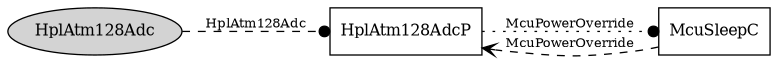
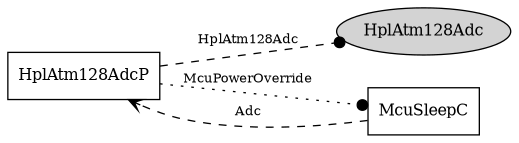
edge "HplAtm128Adc" -> "HplAtm128AdcP": reversed
edge "McuSleepC" -> "HplAtm128AdcP": label "McuPowerOverride" -> "Adc"
